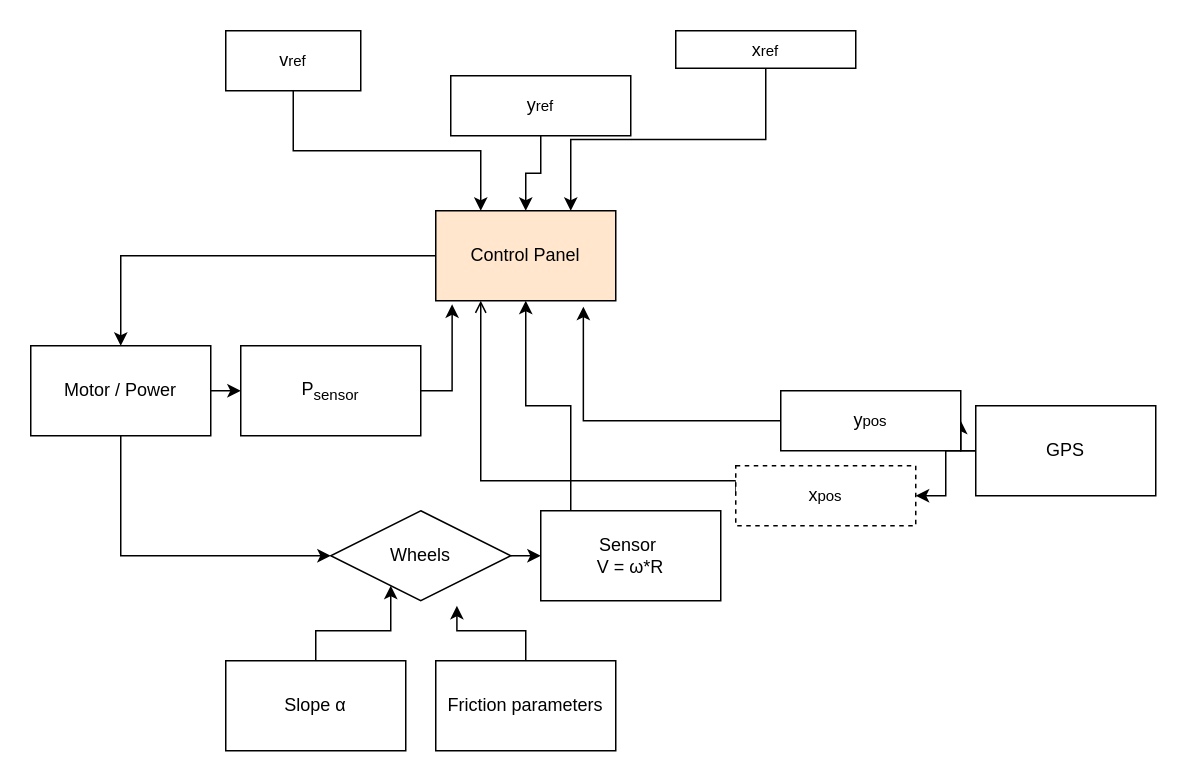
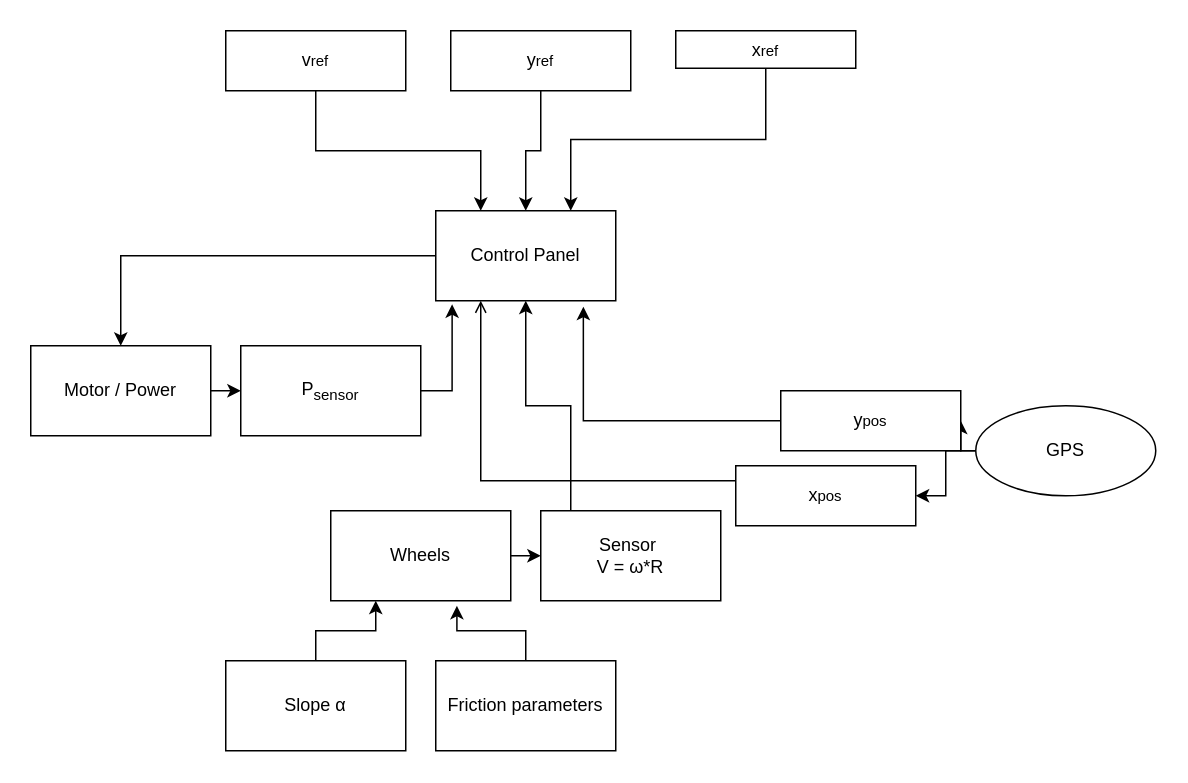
node "vref": size 135x60 -> 180x60
node "yref": moved (541, 106) -> (541, 61)
node "Control Panel": fillcolor #ffe6cc -> #ffffff
node "GPS": shape rectangle -> ellipse
node "xpos": style dashed -> solid
edge "Motor / Power" -> "Wheels": removed
node "Wheels": shape diamond -> rectangle
